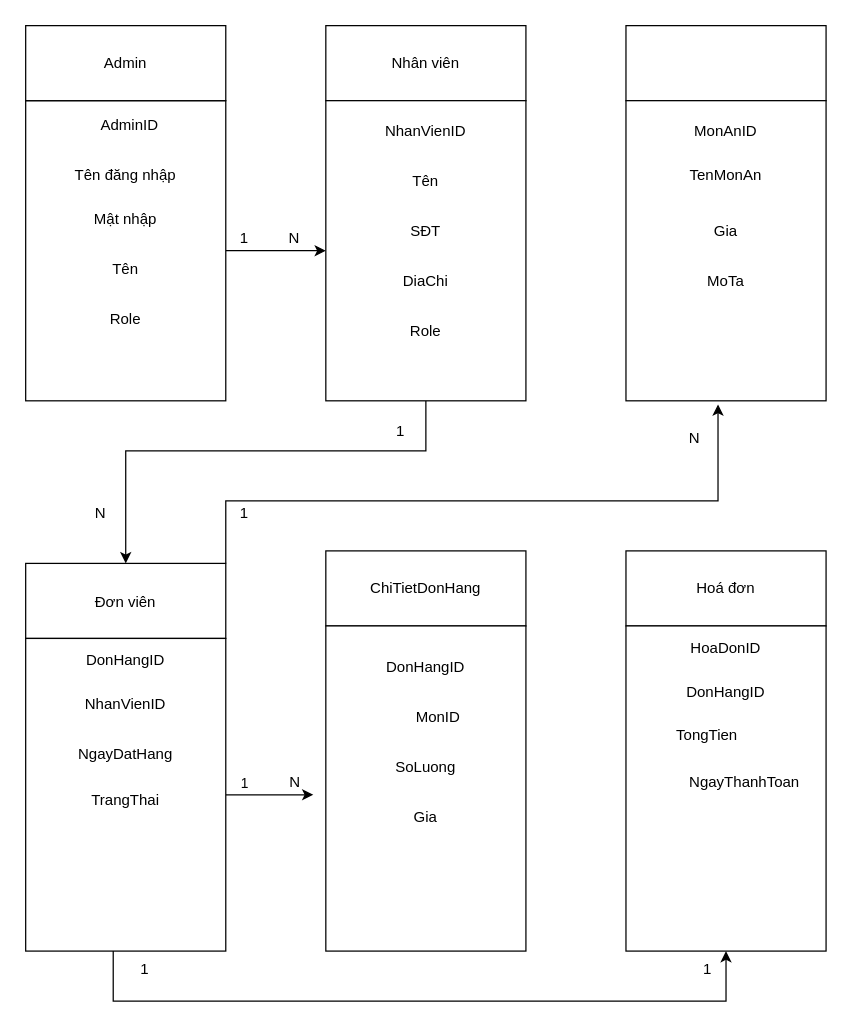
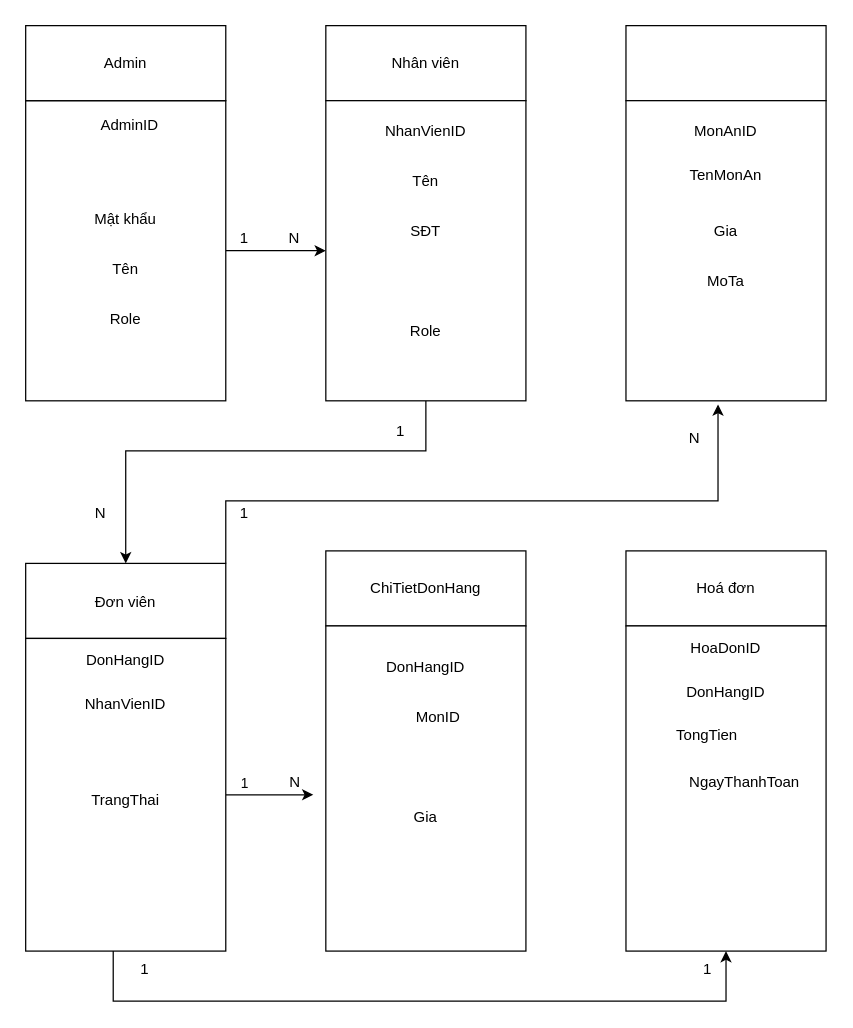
node "Tên đăng nhập": removed
node "Mật nhập": label "Mật nhập" -> "Mật khẩu"
node "DiaChi": removed
node "NgayDatHang": removed
node "SoLuong": removed
